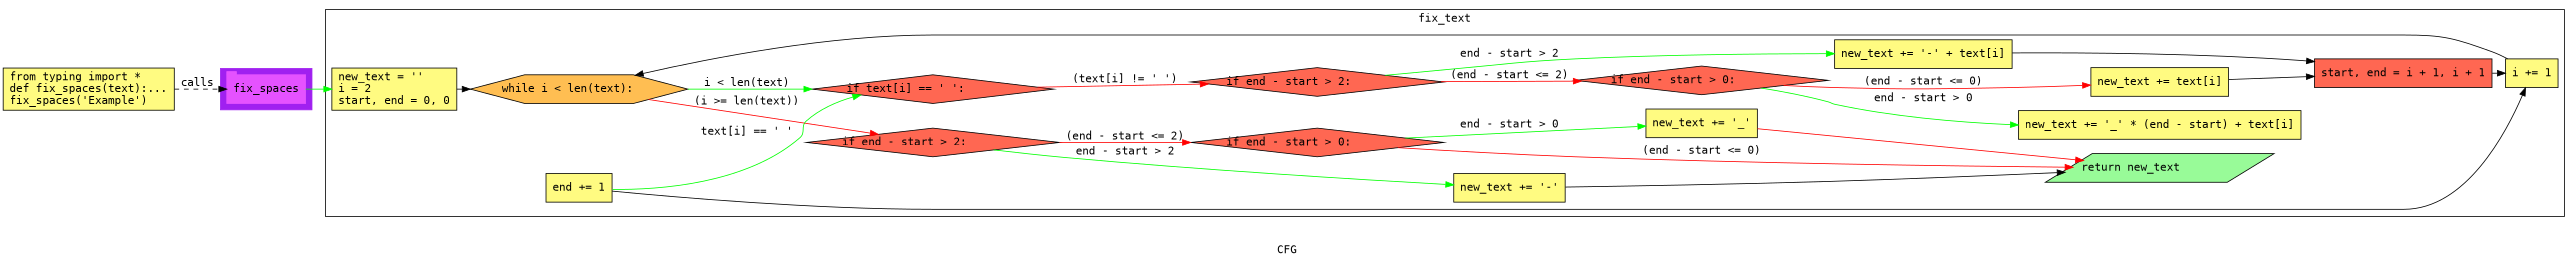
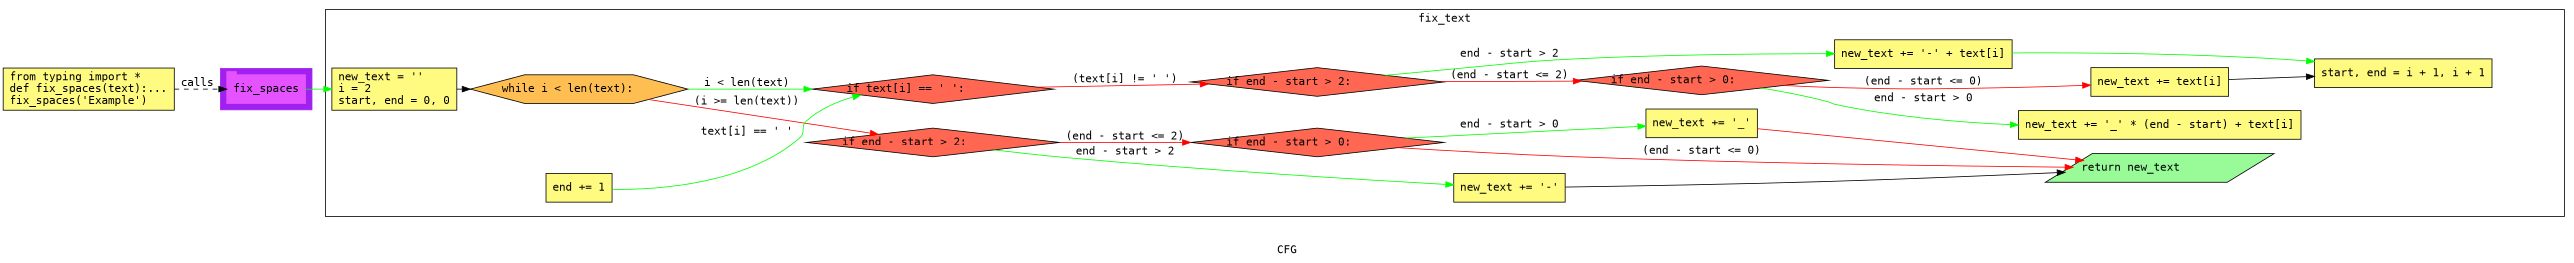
edge "new_text += '-' + text[i]" -> "start, end = i + 1, i + 1": color black -> green
node "start, end = i + 1, i + 1": fillcolor #ff6752 -> #fffb81
node "i += 1": removed
